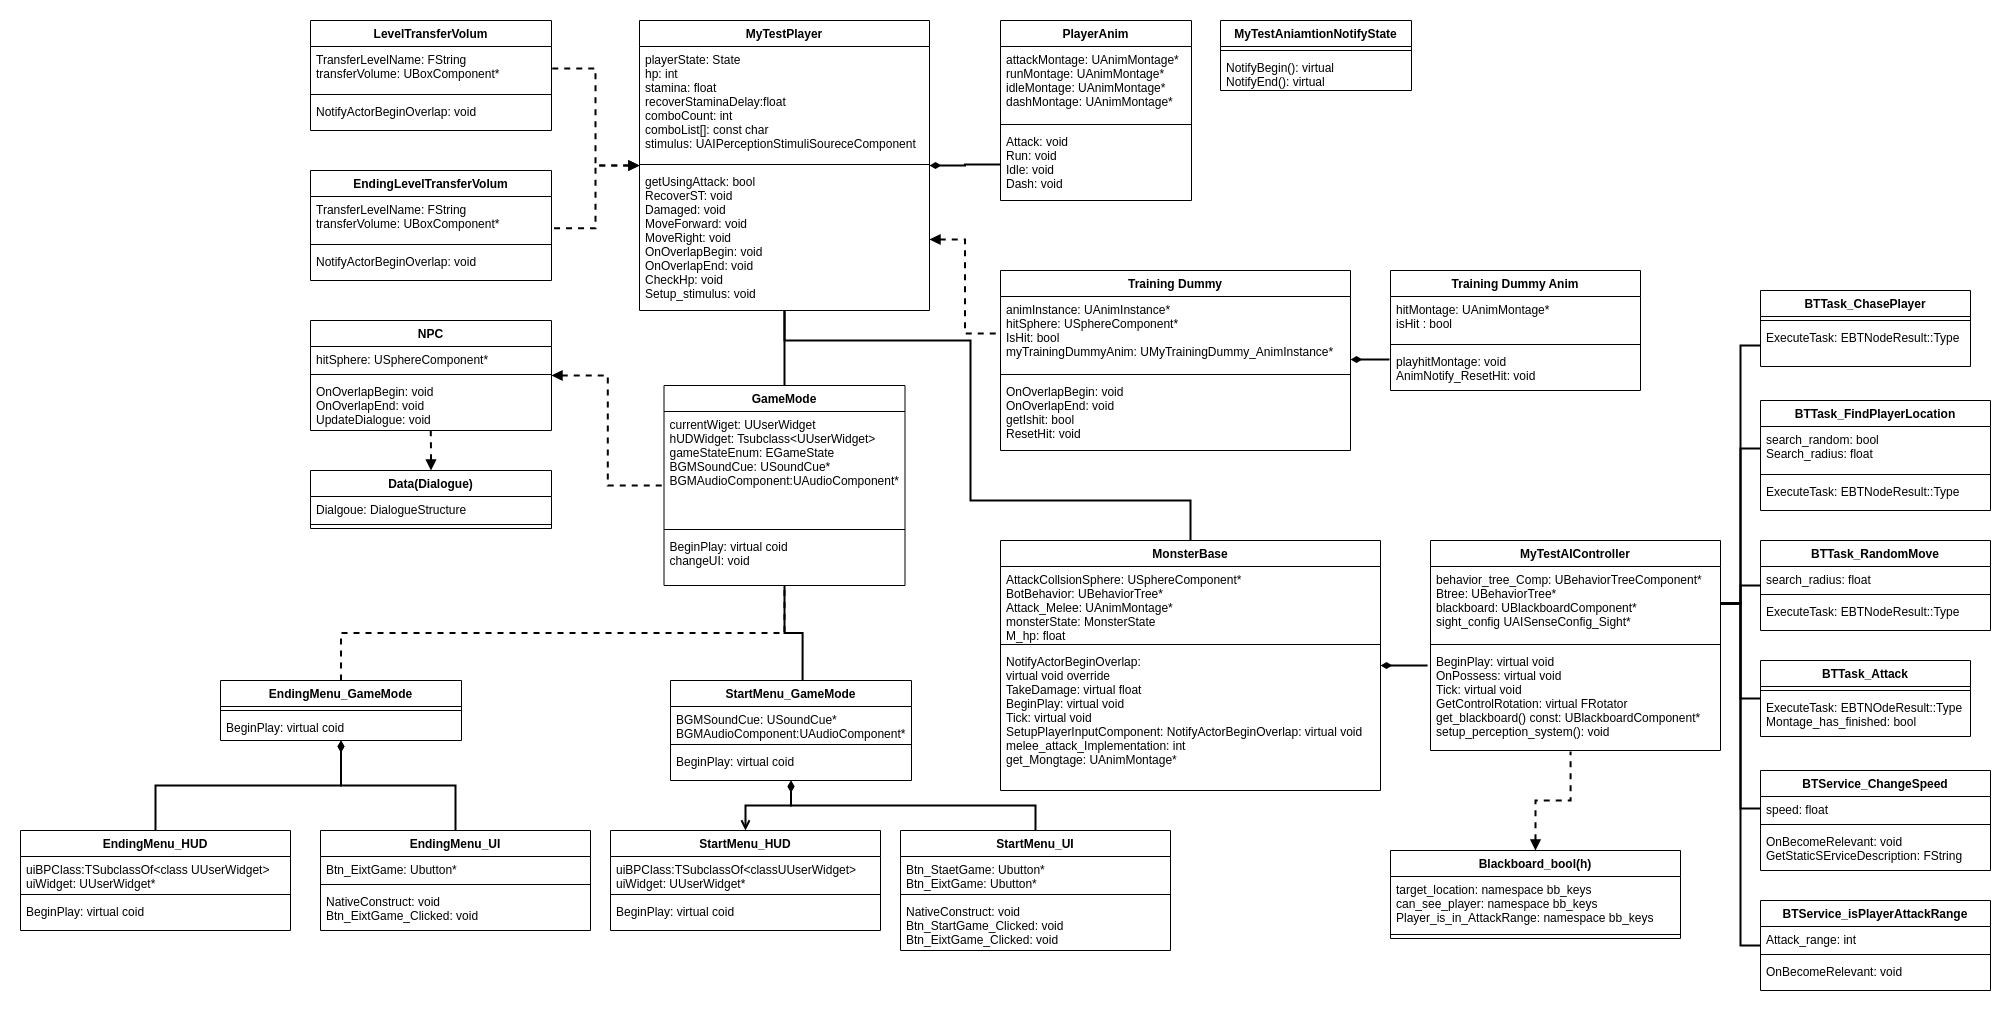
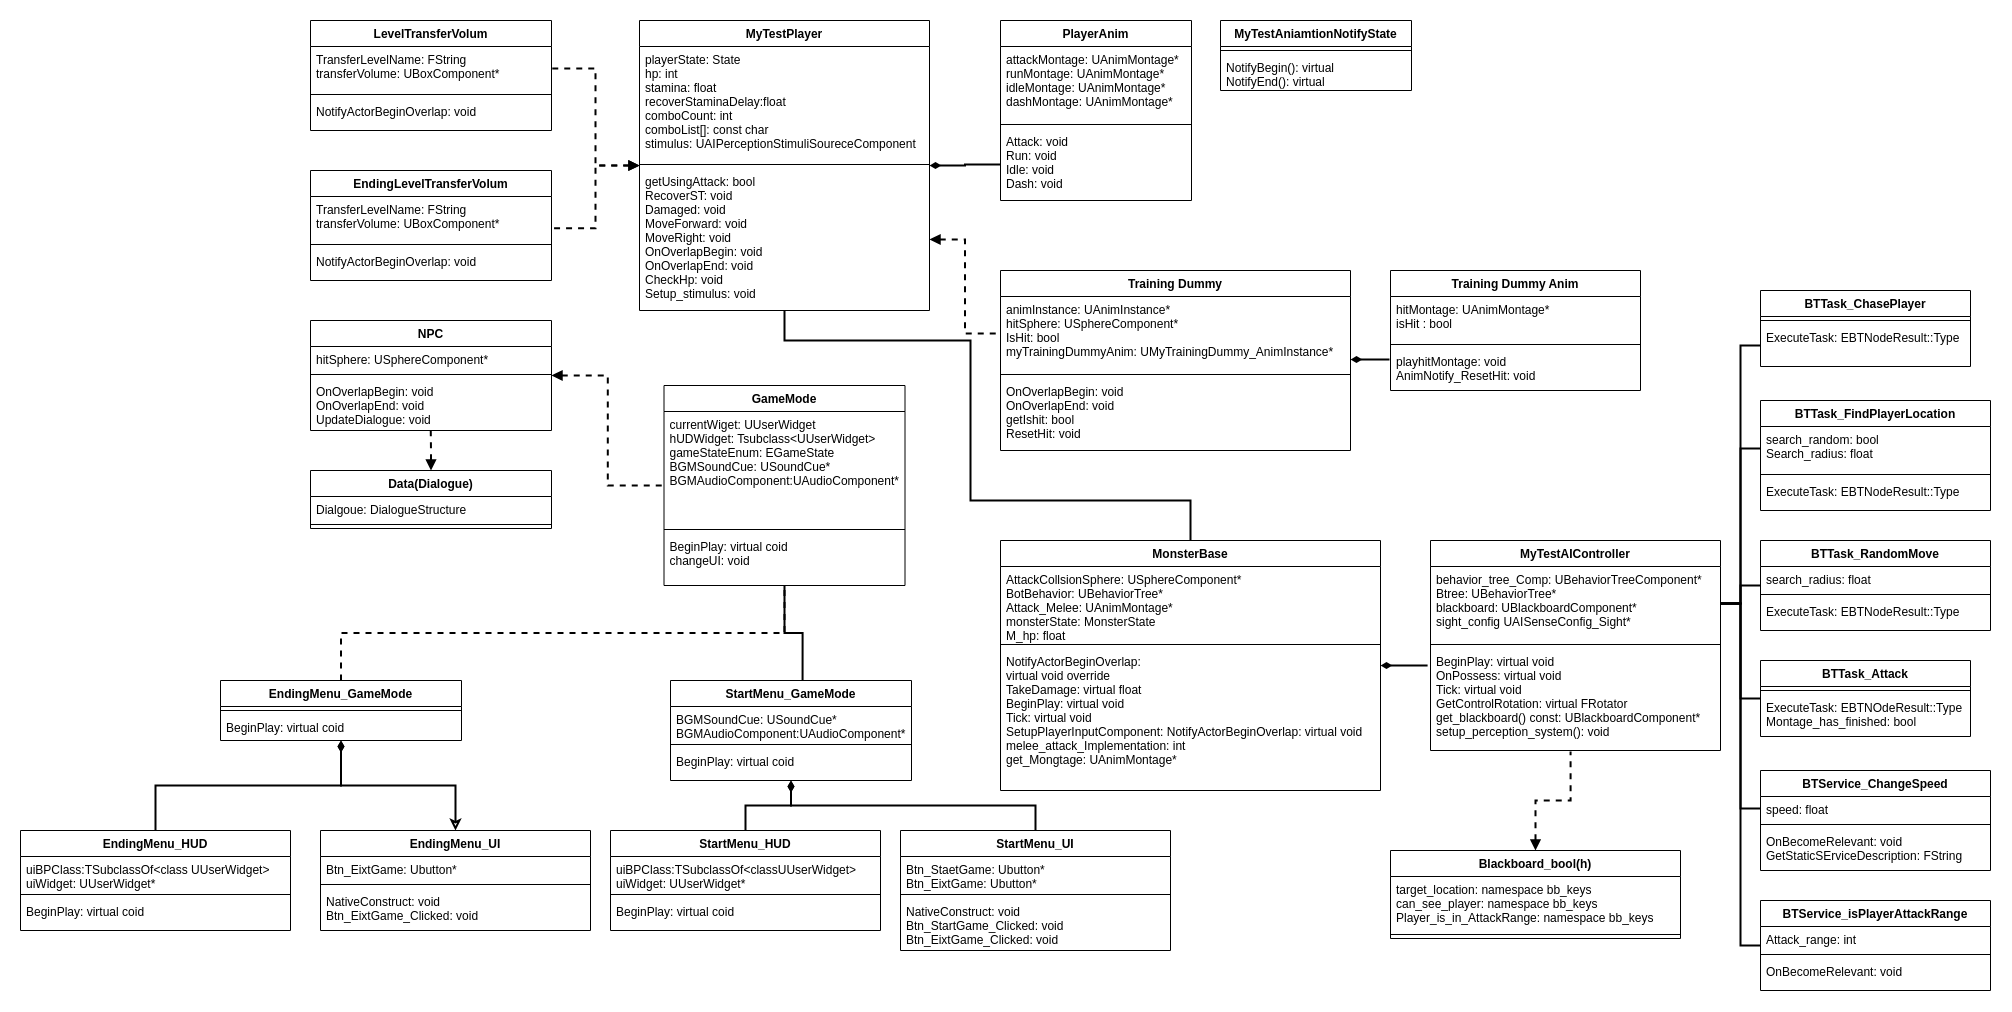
edge "MyTestPlayer" -- "GameMode": removed
edge "EndingMenu_UI" -> "EndingMenu_GameMode": arrowhead none -> classic
edge "StartMenu_GameMode" -- "StartMenu_HUD": arrowhead open -> none
